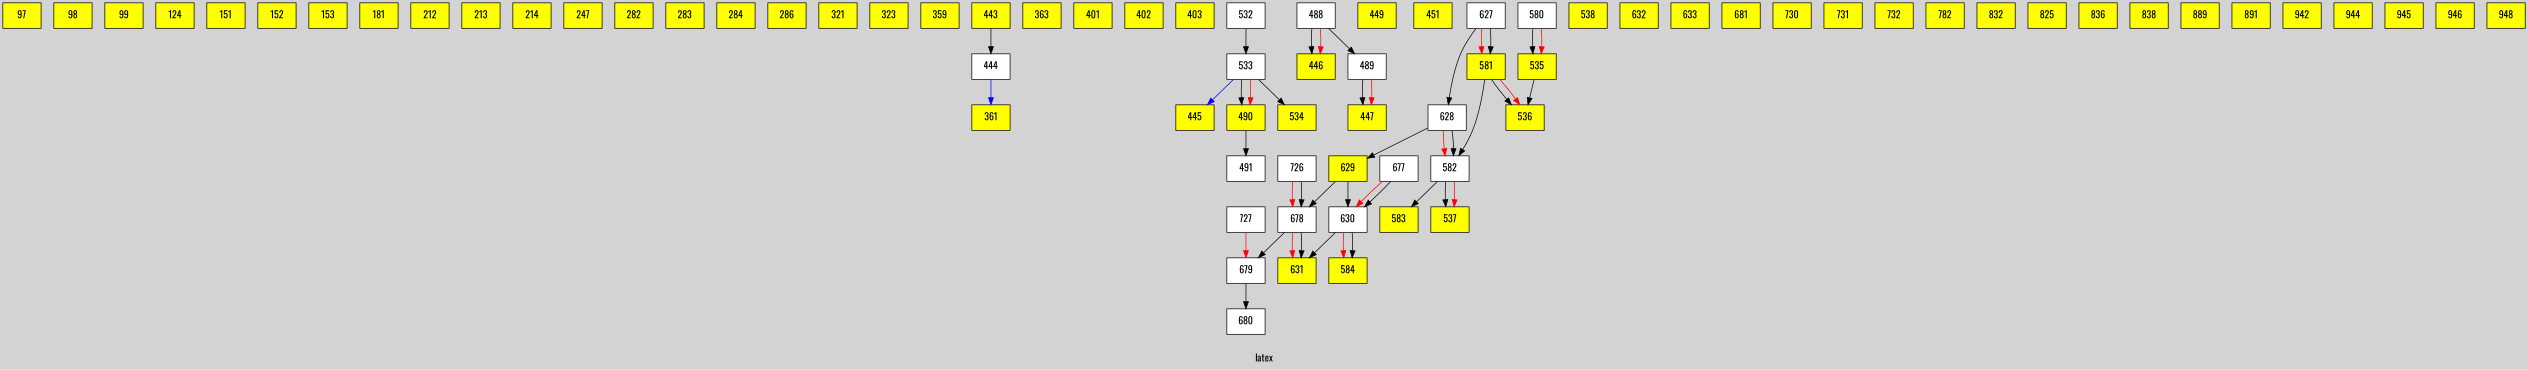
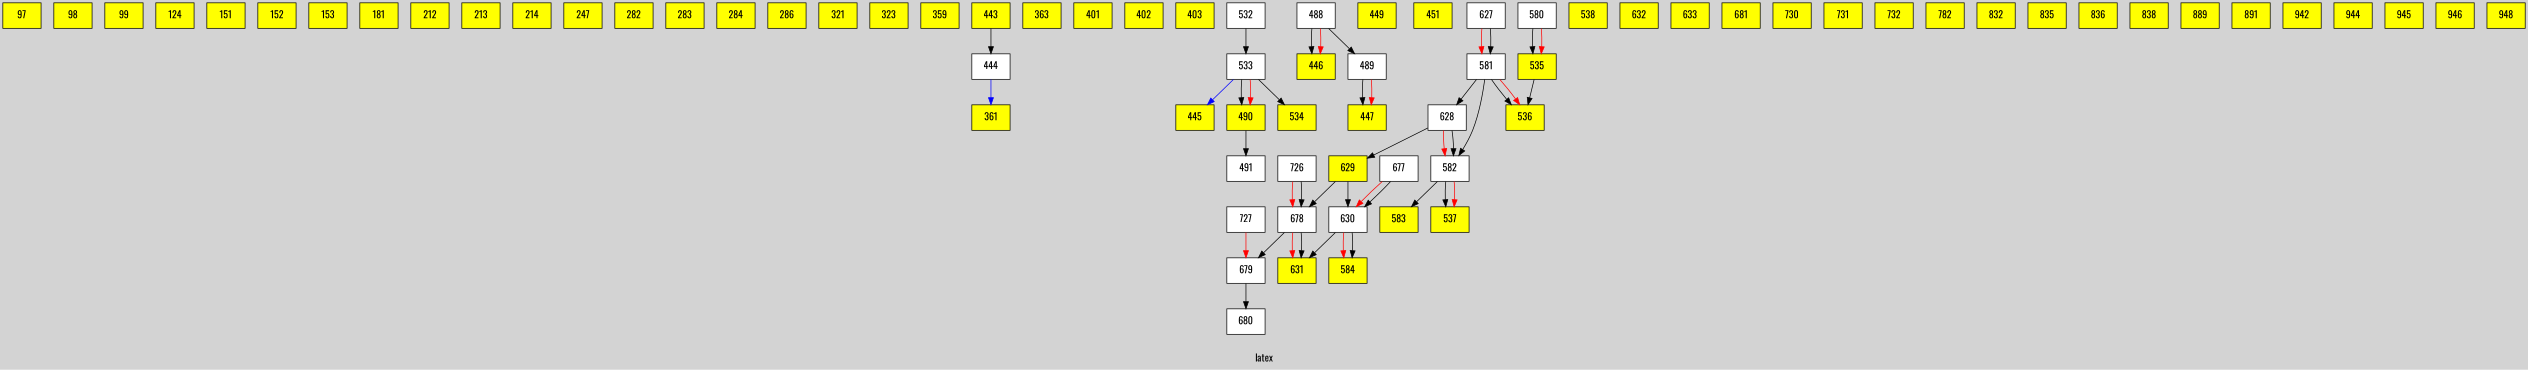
node "825": label "825" -> "835"
edge "627" -> "628": now "581" -> "628"
node "581": fillcolor yellow -> white
